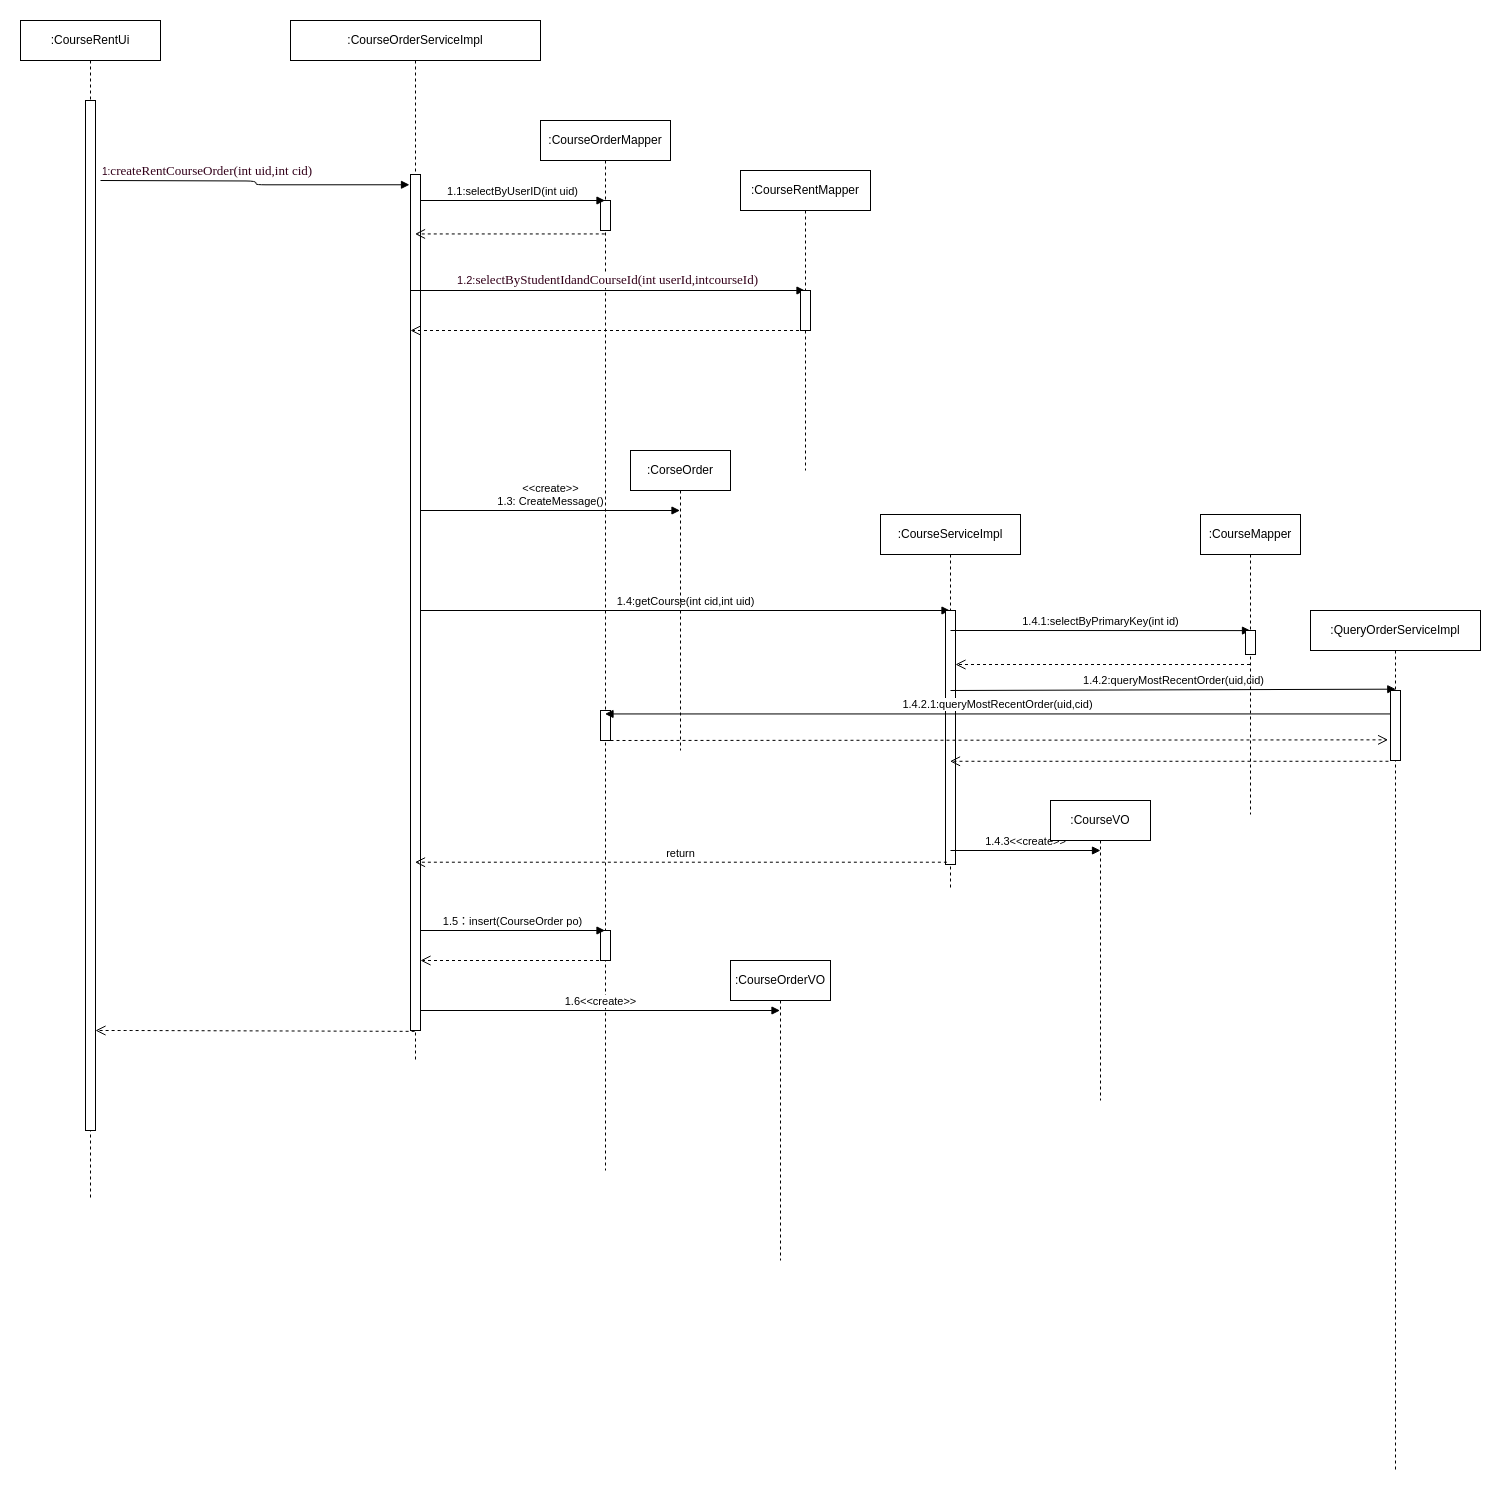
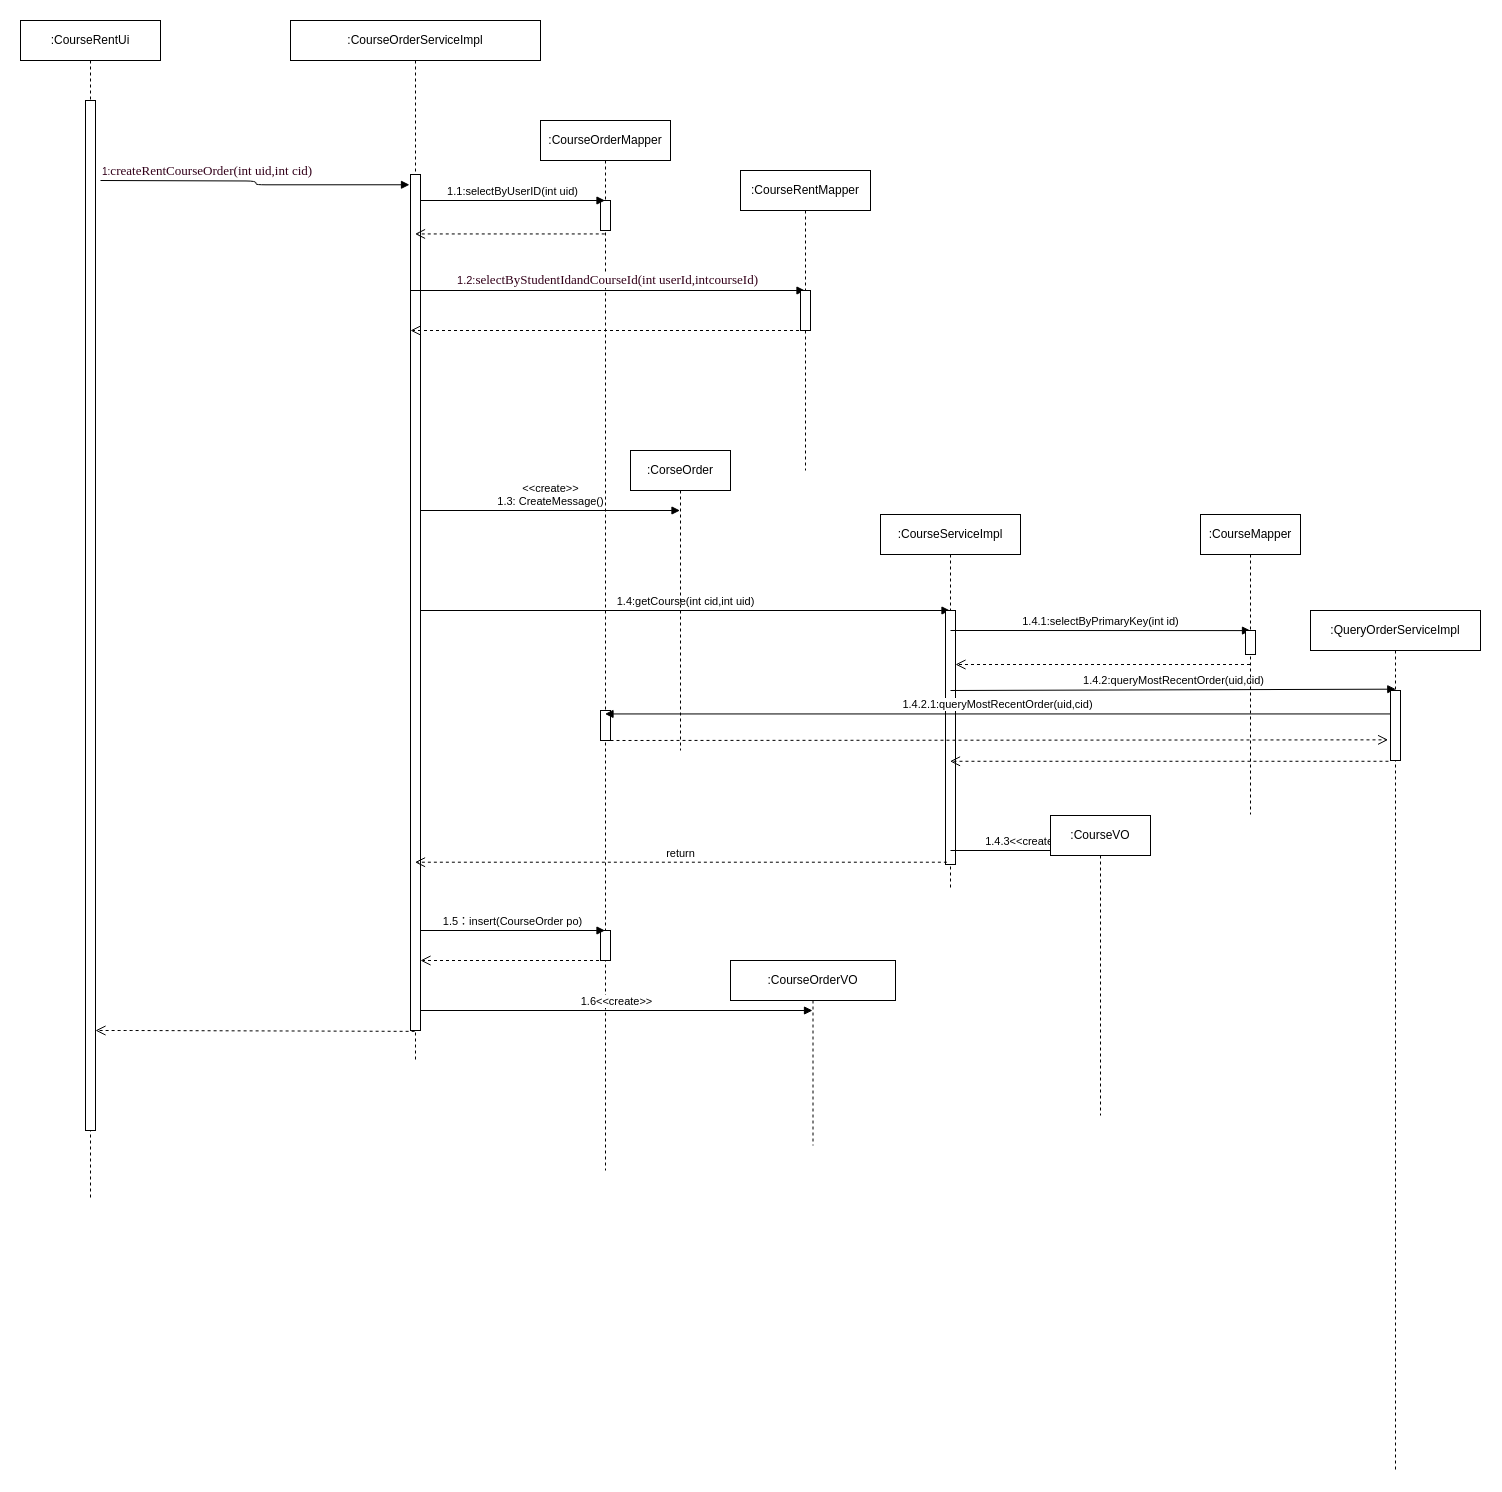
node ":CourseVO": moved (1101, 951) -> (1101, 966)
node ":CourseOrderVO": size 100x300 -> 165x185
